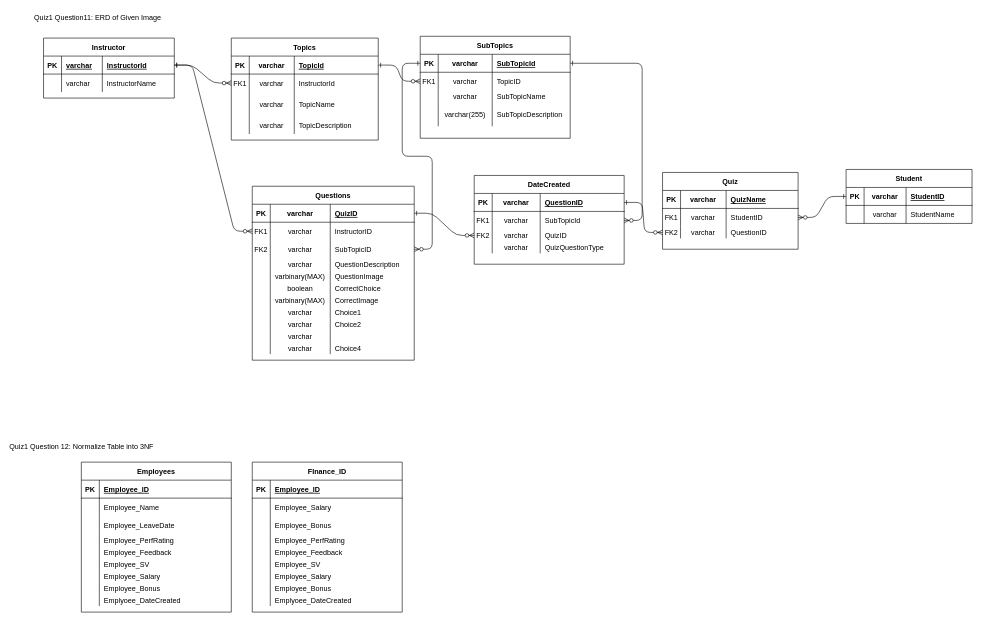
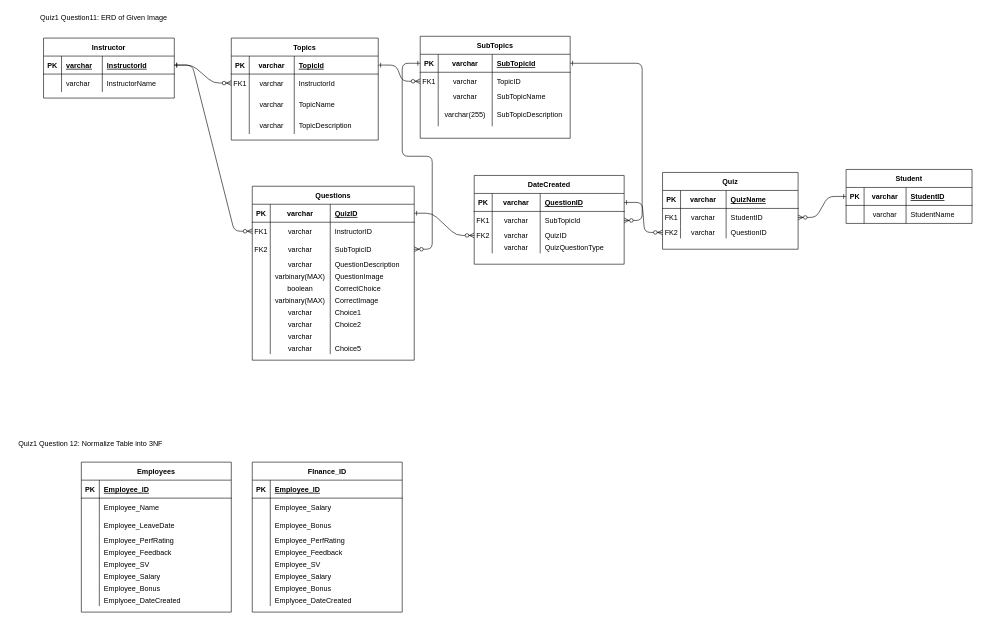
node "Quiz1 Question11: ERD of Given Image": moved (98, 18) -> (104, 18)
node "Choice4": label "Choice4" -> "Choice5"
node "Quiz1 Question 12: Normalize Table into 3NF": moved (81, 447) -> (90, 444)
